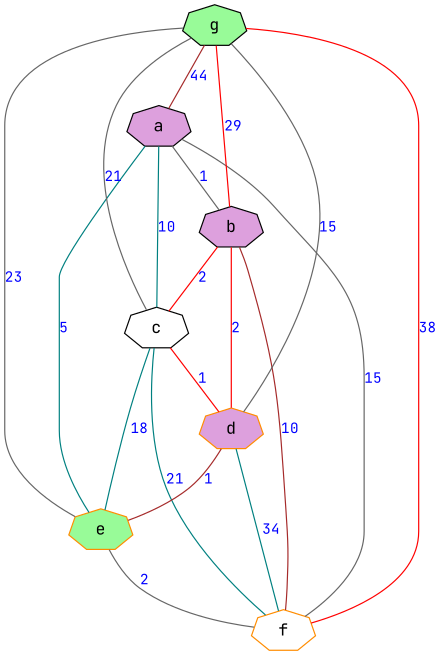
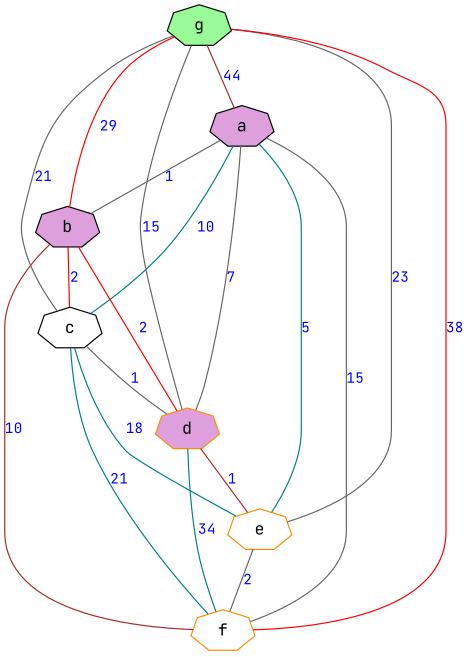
edge "a" -- "d": added, label "7"
edge "c" -- "d": color red -> gray40
node "e": fillcolor palegreen -> white
